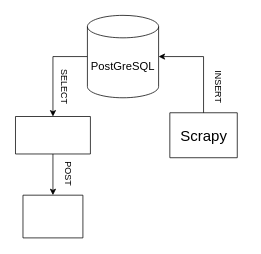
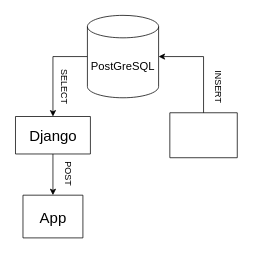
node "Django": added
node "Scrapy": removed
node "App": added
